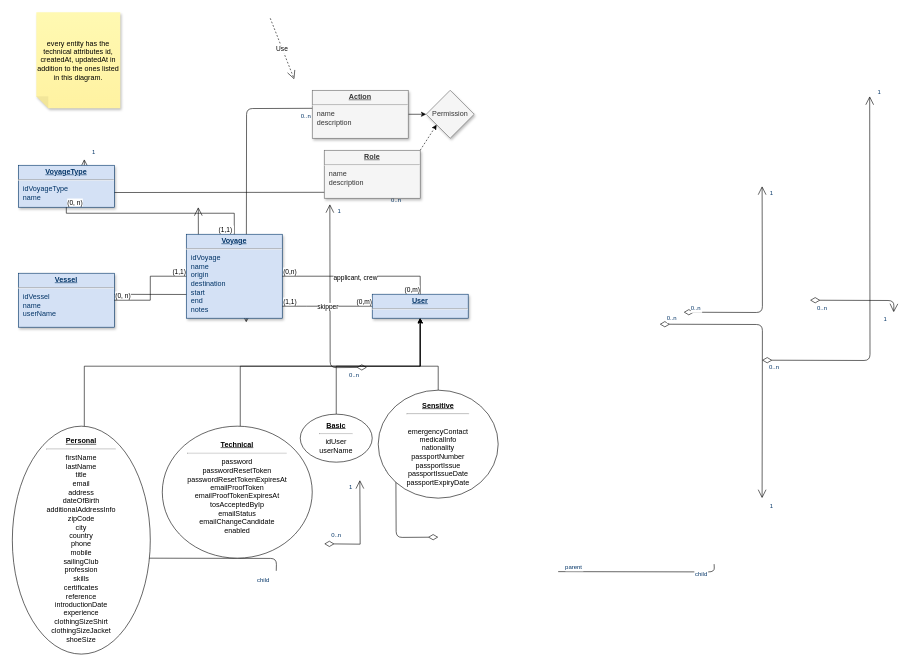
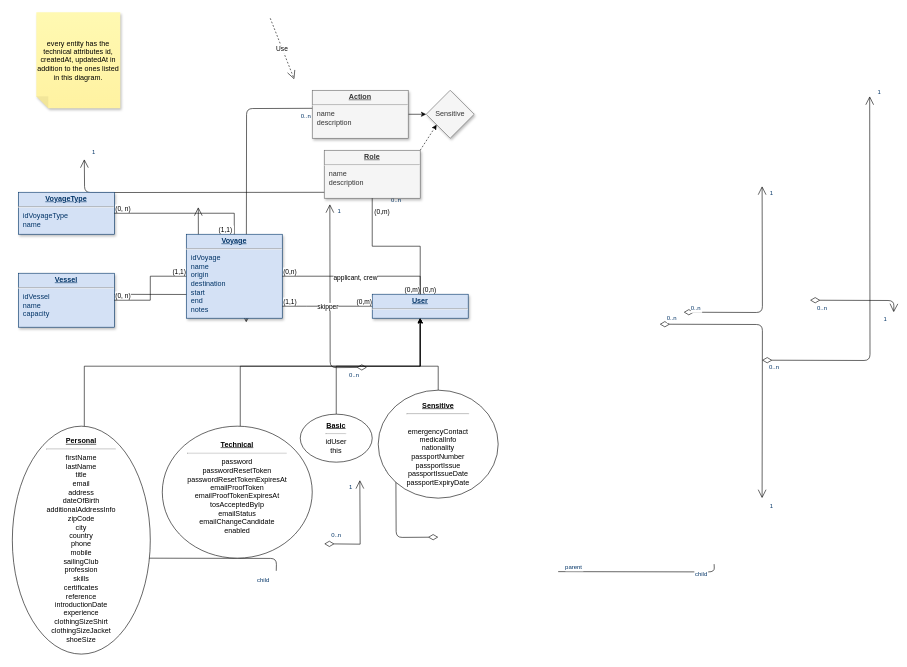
node "Permission": label "Permission" -> "Sensitive"
node "VoyageType idVoyageType name": moved (66, 186) -> (66, 213)
edge "Role name description" -- "User": added, labels "(0,m)", "(0,n)"
node "Vessel idVessel name userName": label "Vessel idVessel name userName" -> "Vessel idVessel name capacity"
node "Basic idUser userName": label "Basic idUser userName" -> "Basic idUser this"
